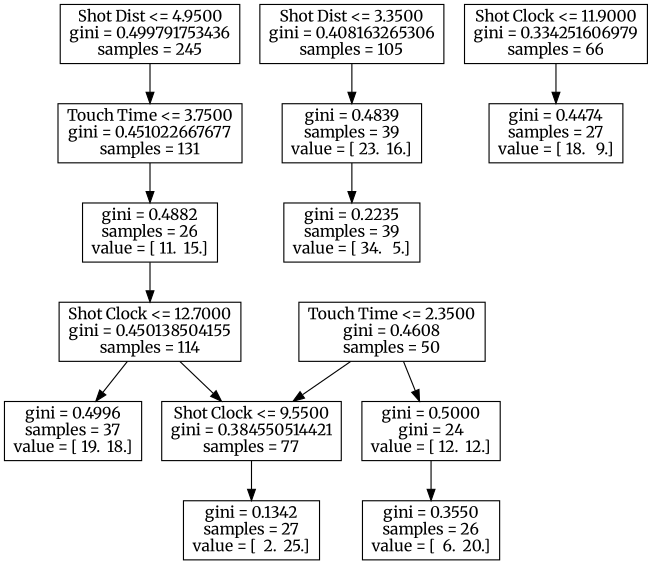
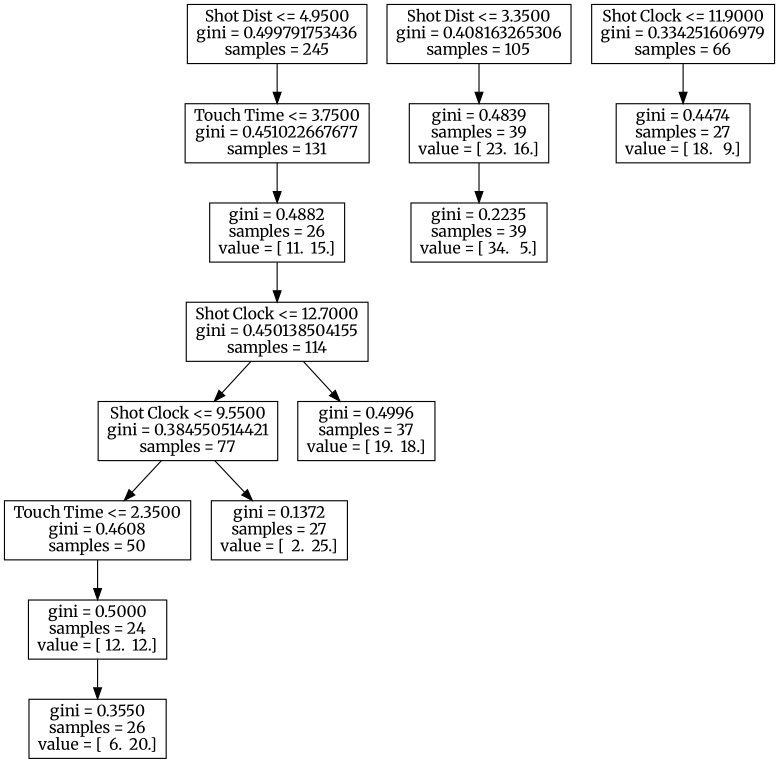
edge "Touch Time <= 2.3500 gini = 0.4608 samples = 50" -> "Shot Clock <= 9.5500 gini = 0.384550514421 samples = 77": reversed
node "gini = 0.5000 gini = 24 value = [ 12.  12.]": label "gini = 0.5000 gini = 24 value = [ 12.  12.]" -> "gini = 0.5000 samples = 24 value = [ 12.  12.]"
node "gini = 0.1342 samples = 27 value = [  2.  25.]": label "gini = 0.1342 samples = 27 value = [  2.  25.]" -> "gini = 0.1372 samples = 27 value = [  2.  25.]"
